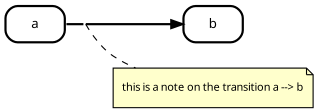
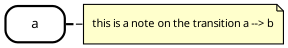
node "b": removed
